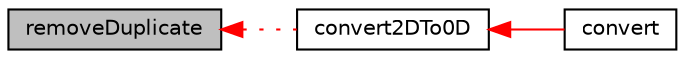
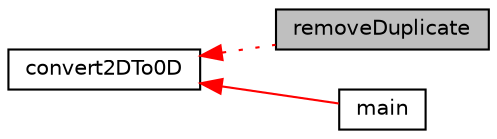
edge "convert2DTo0D" -> "removeDuplicate": reversed
node "convert": label "convert" -> "main"
